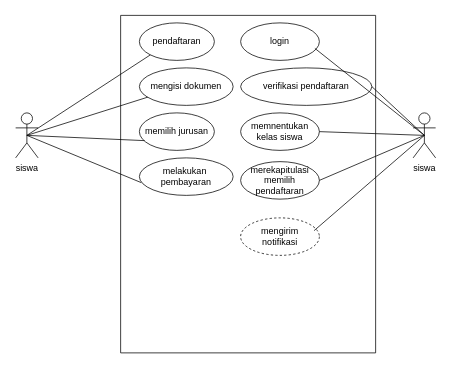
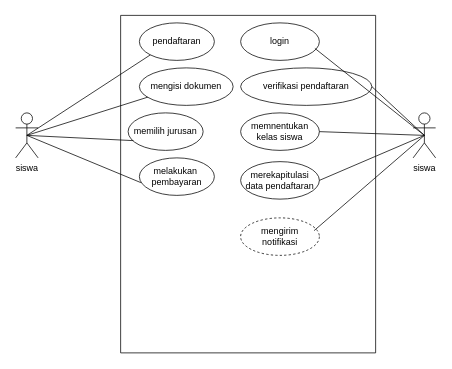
node "memilih jurusan": moved (177, 132) -> (165, 132)
node "melakukan pembayaran": size 94x38 -> 75x38
node "merekapitulasi memilih pendaftaran": label "merekapitulasi memilih pendaftaran" -> "merekapitulasi data pendaftaran"
